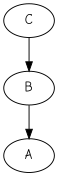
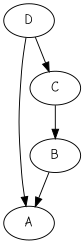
node "D": added
